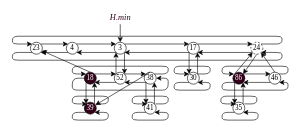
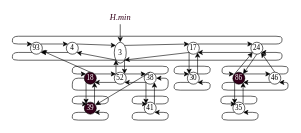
node "23": label "23" -> "93"
node "3": size 12x12 -> 12x21
node "24": style dashed -> solid
